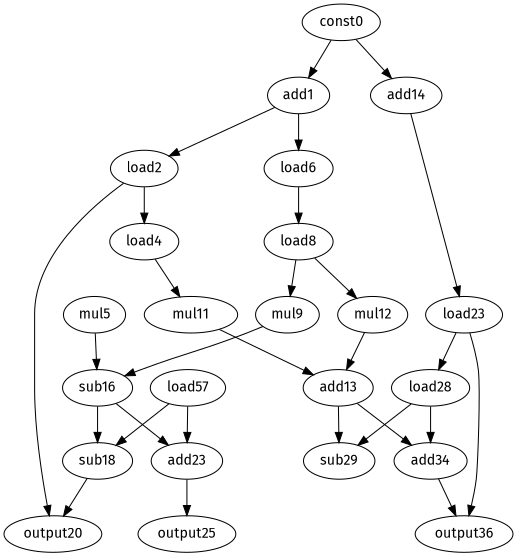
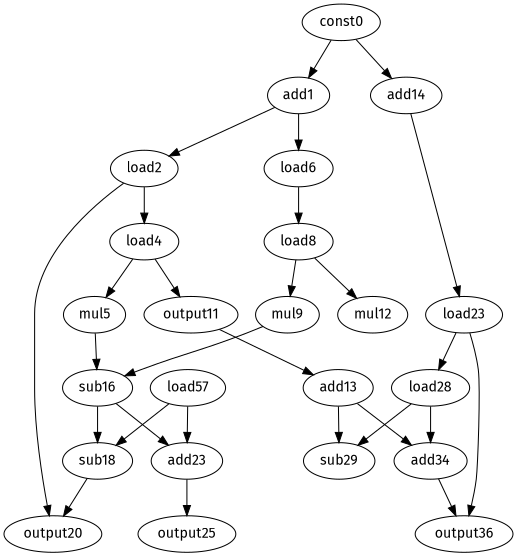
edge "load4" -> "mul5": added
node "mul11": label "mul11" -> "output11"
edge "mul12" -> "add13": removed
